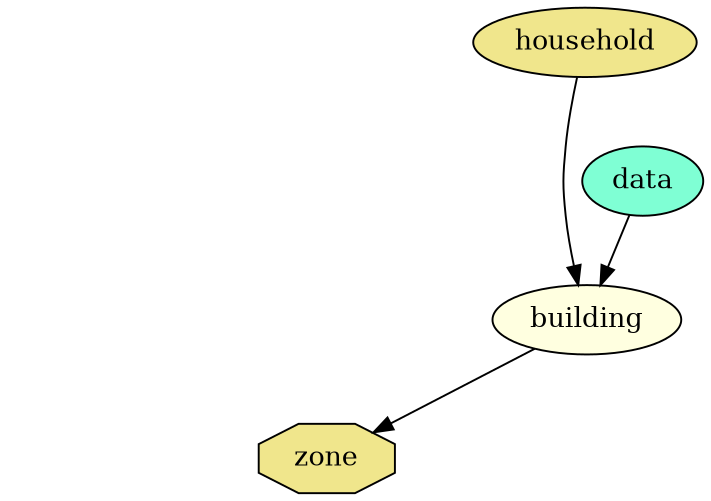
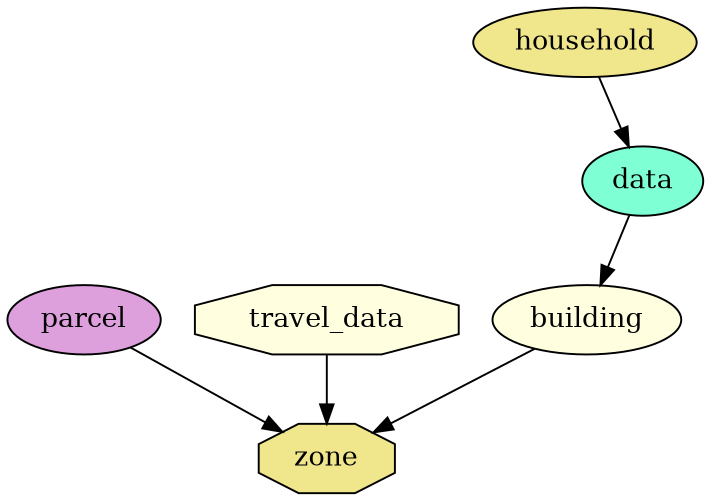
edge "household" -> "building": now "household" -> "data"
node "parcel": added
node "travel_data": added
